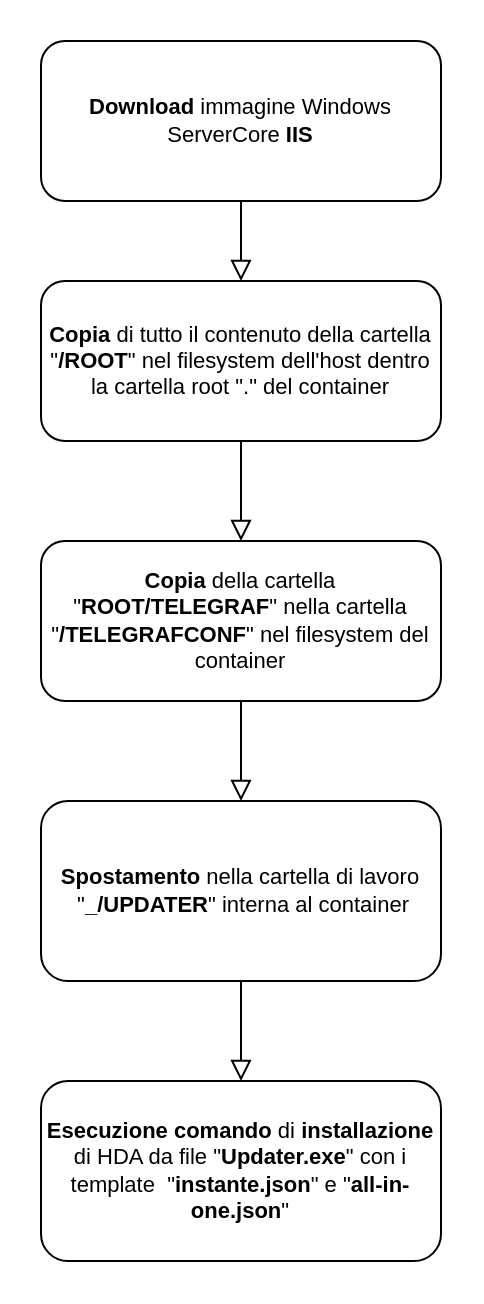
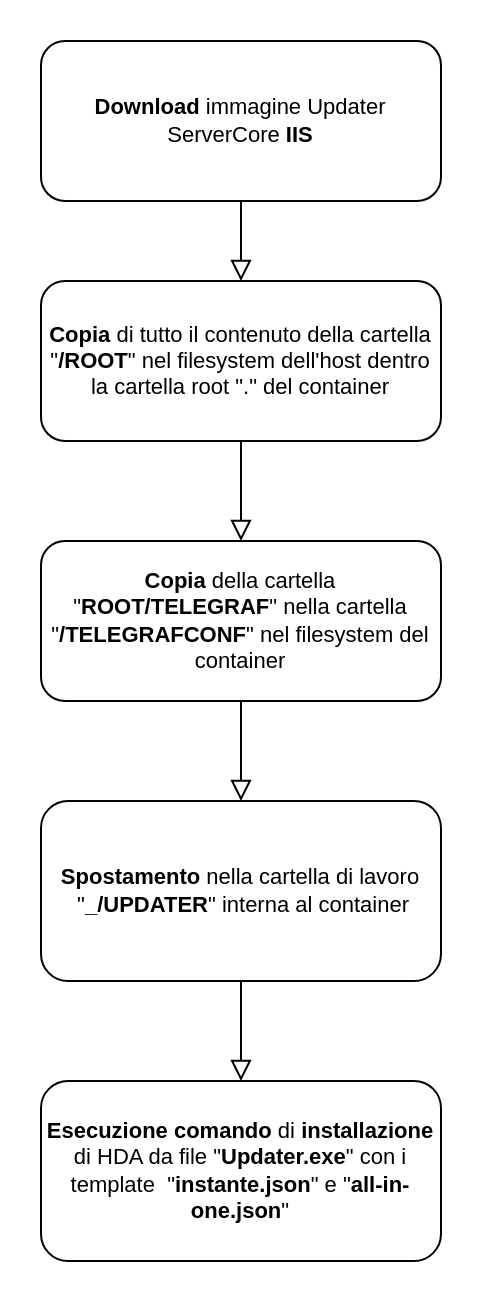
node "Download immagine Windows ServerCore IIS": label "Download immagine Windows ServerCore IIS" -> "Download immagine Updater ServerCore IIS"
